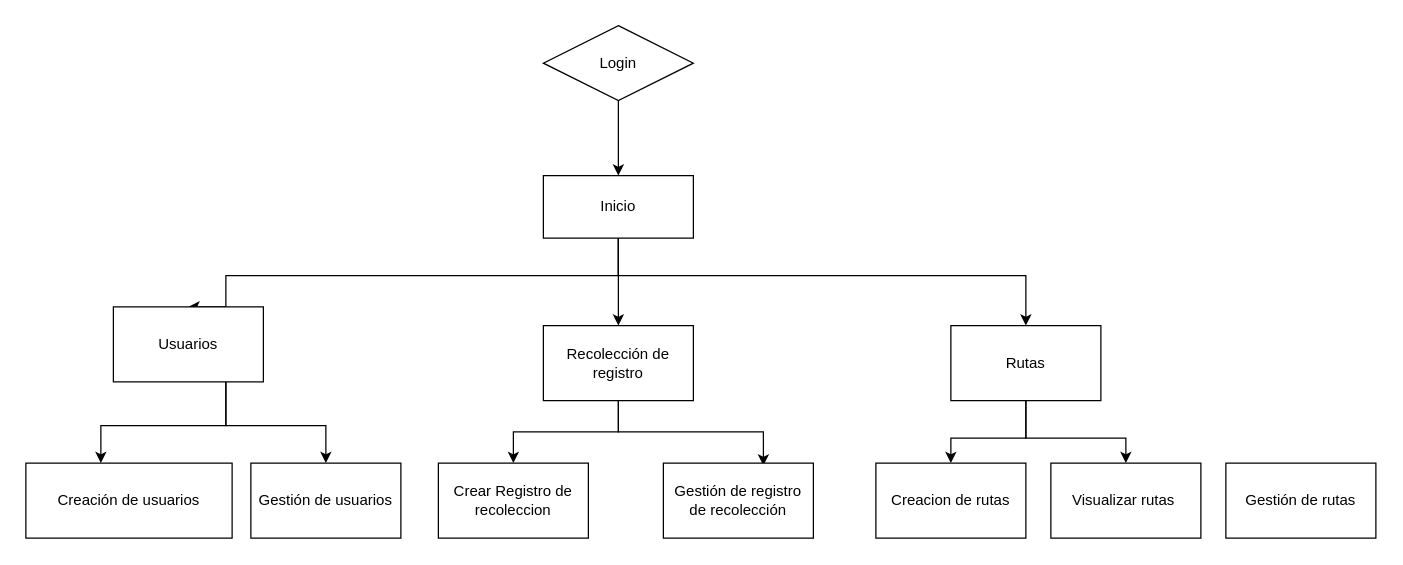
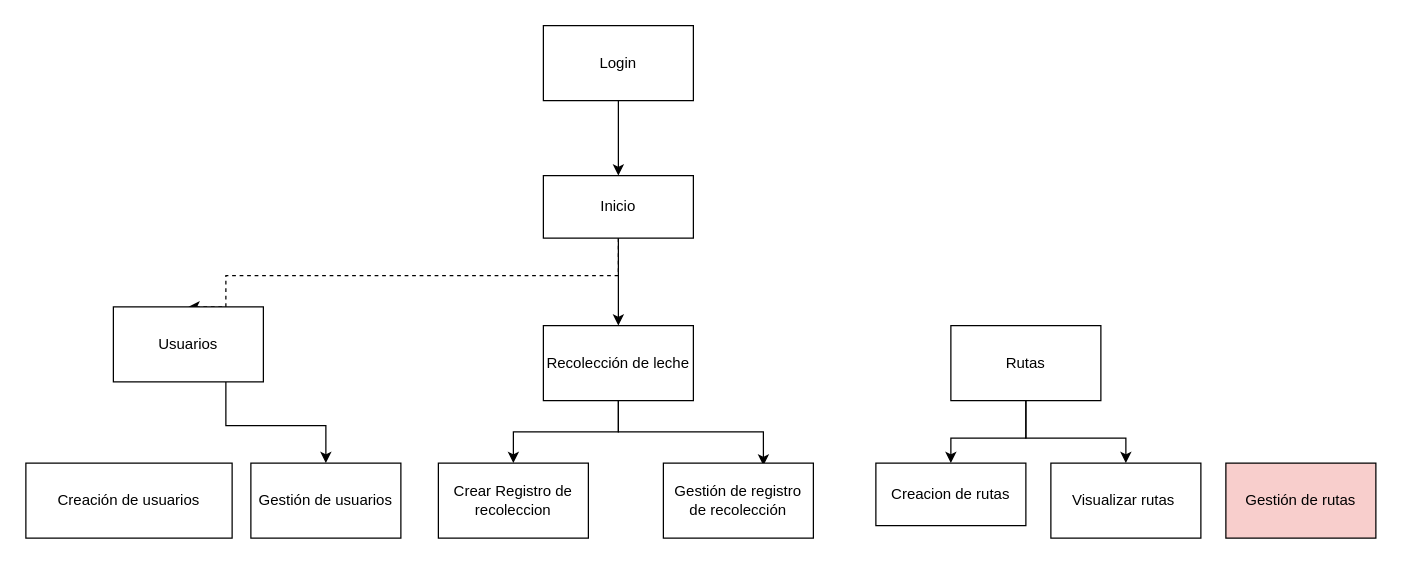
node "Login": shape diamond -> rectangle
edge "Inicio" -> "Usuarios": style solid -> dashed
edge "Inicio" -> "Rutas": removed
node "Recolección de registro": label "Recolección de registro" -> "Recolección de leche"
edge "Usuarios" -> "Creación de usuarios": removed
node "Creacion de rutas": size 150x75 -> 150x63
node "Gestión de rutas": fillcolor #ffffff -> #f8cecc
